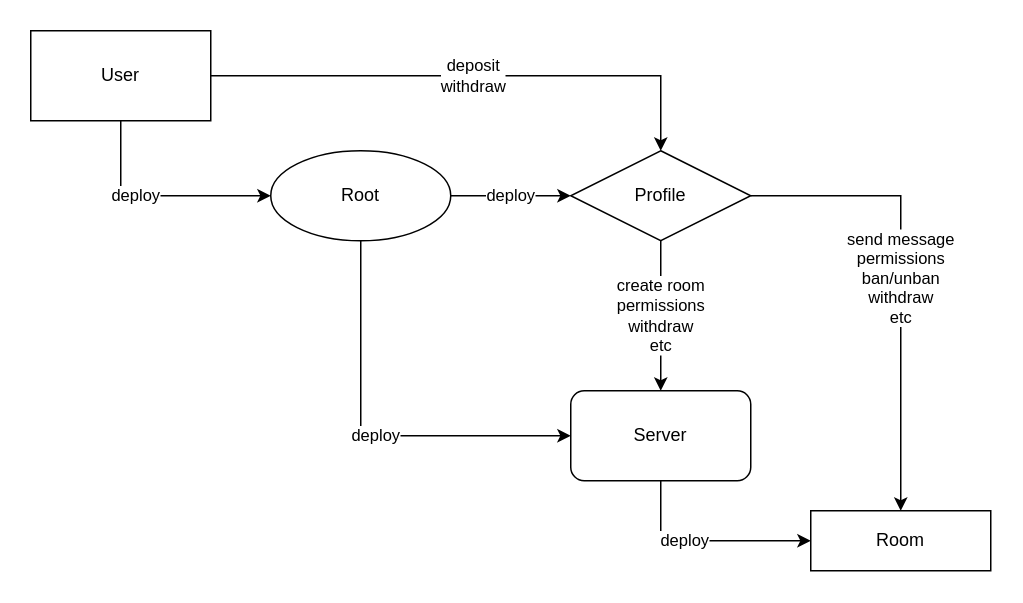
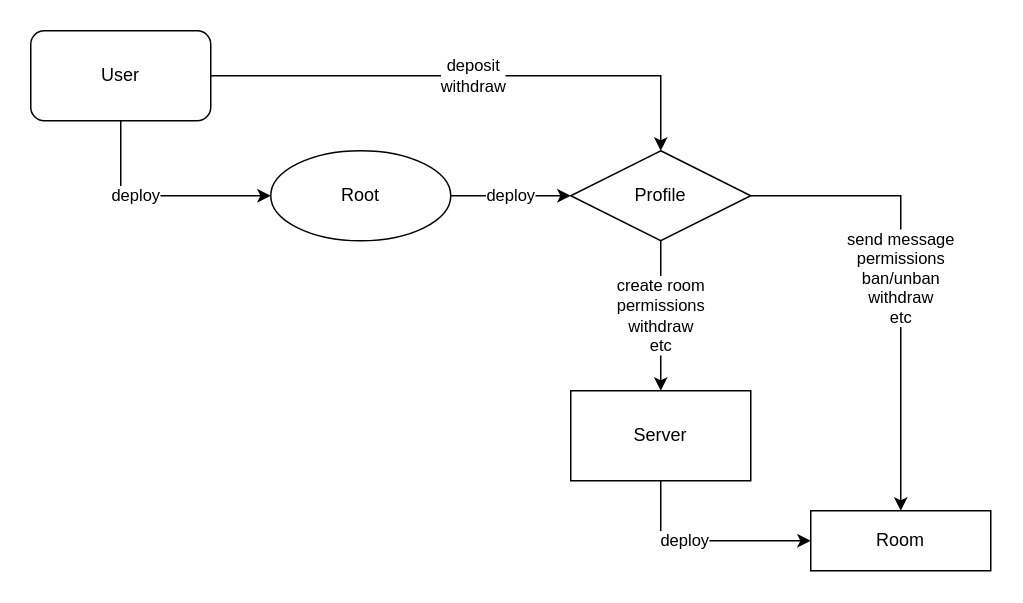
node "User": shape rectangle -> rounded rectangle
edge "Root" -> "Server": removed, label "deploy"
node "Server": shape rounded rectangle -> rectangle
